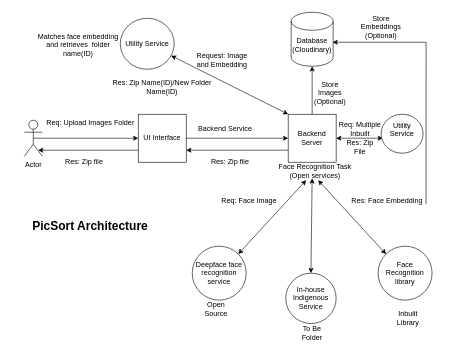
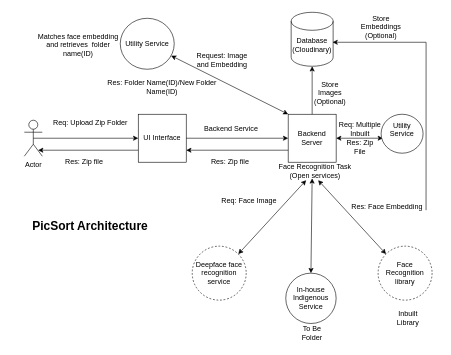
node "Res: Zip Name(ID)/New Folder Name(ID)": label "Res: Zip Name(ID)/New Folder Name(ID)" -> "Res: Folder Name(ID)/New Folder Name(ID)"
node "Req: Upload Images Folder": label "Req: Upload Images Folder" -> "Req: Upload Zip Folder"
node "Backend Service": moved (225, 129) -> (231, 129)
node "Res: Face Embedding": moved (387, 201) -> (387, 207)
node "Deepface face recognition service": style solid -> dashed
node "Face Recognition library": style solid -> dashed
node "Open Source": removed
